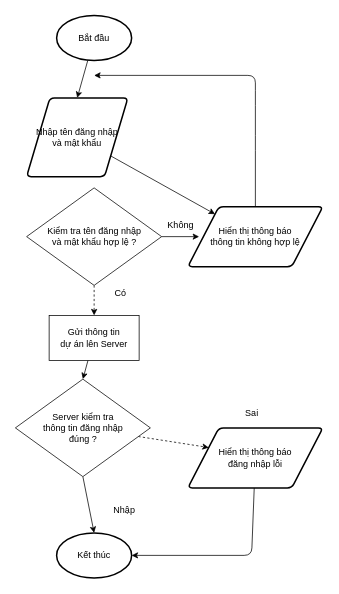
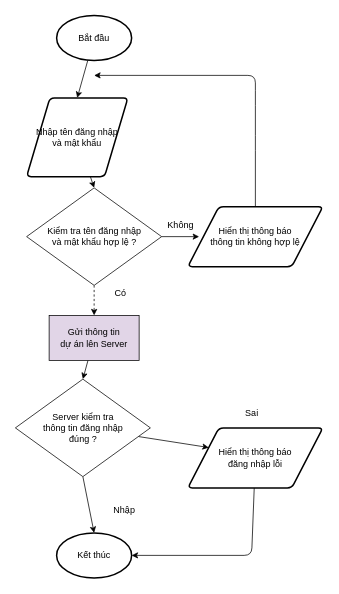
edge "Nhập tên đăng nhập và mật khẩu" -> "Hiển thị thông báo thông tin không hợp lệ": now "Nhập tên đăng nhập và mật khẩu" -> "Kiểm tra tên đăng nhập và mật khẩu hợp lệ ?"
node "Gửi thông tin dự án lên Server": fillcolor #ffffff -> #e1d5e7
edge "Server kiểm tra thông tin đăng nhập đúng ?" -> "Hiển thị thông báo đăng nhập lỗi": style dashed -> solid
